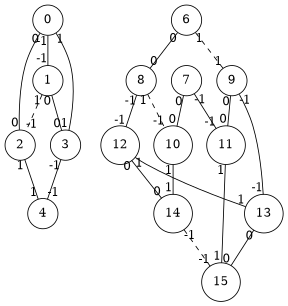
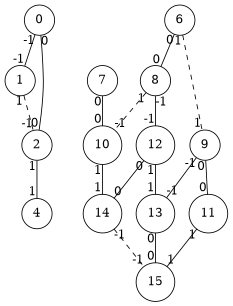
edge "7" -- "11": removed
node "3": removed
